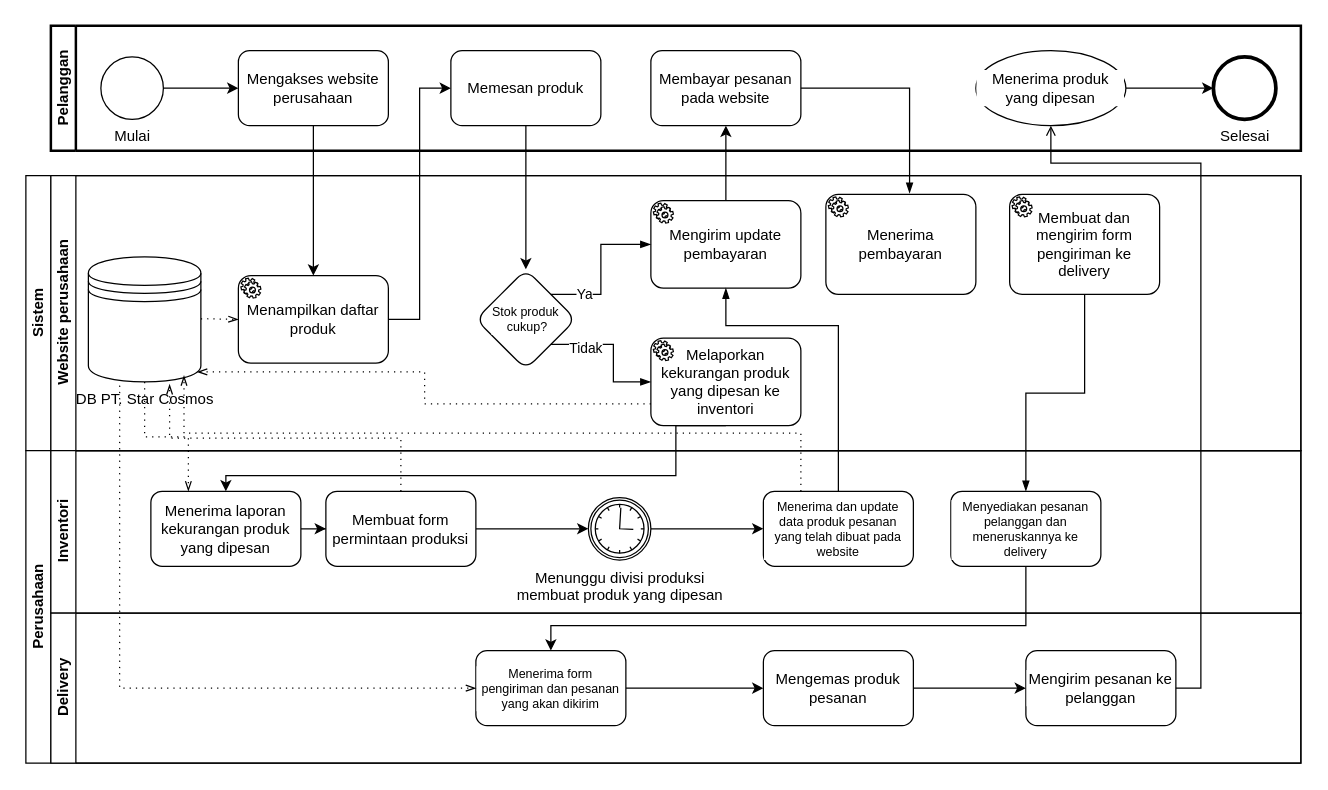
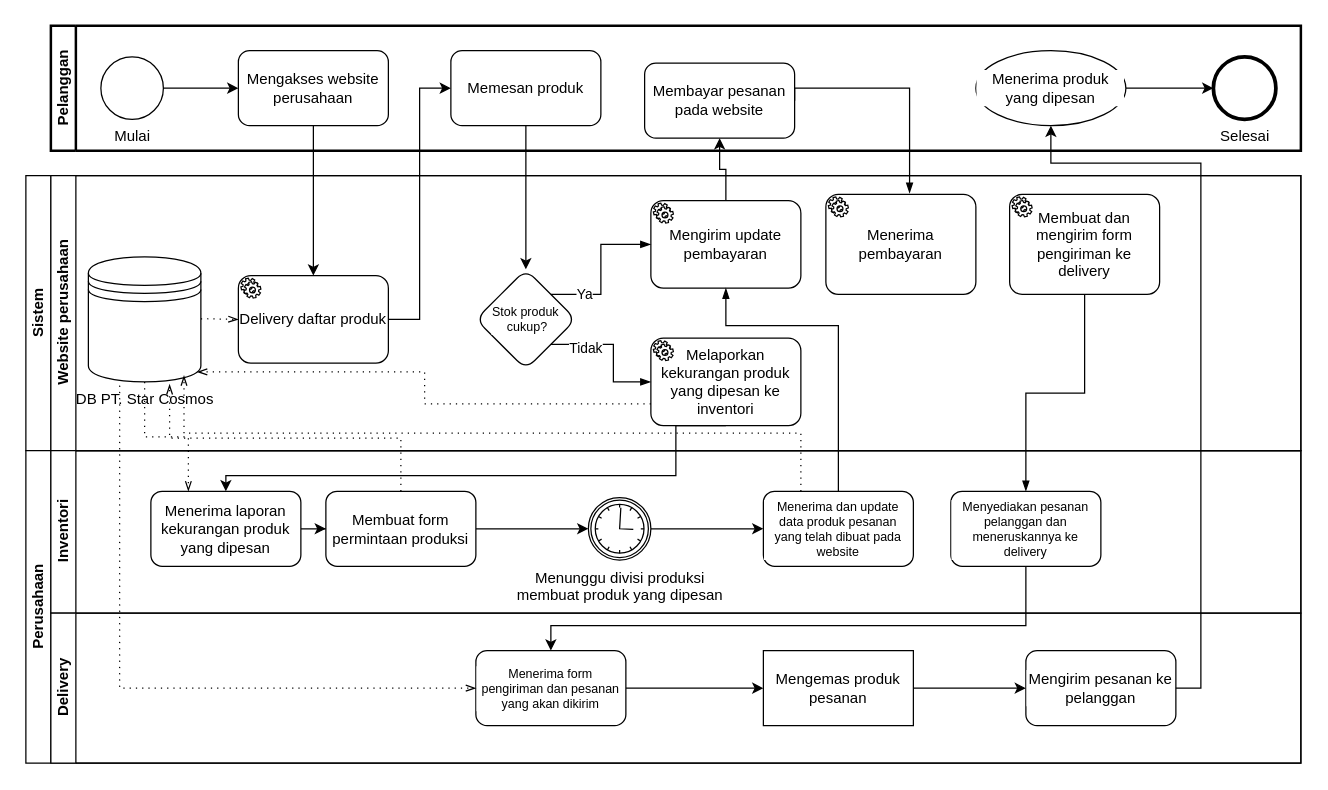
node "Membayar pesanan pada website": moved (726, 88) -> (719, 101)
edge "Mengirim pesanan ke pelanggan" -> "Menerima produk yang dipesan": arrowhead open -> classic
node "Menampilkan daftar produk": label "Menampilkan daftar produk" -> "Delivery daftar produk"
node "Mengemas produk pesanan": shape rounded rectangle -> rectangle
